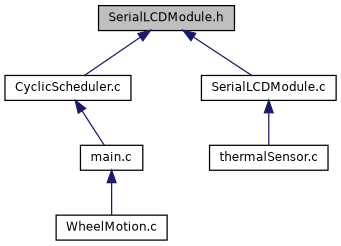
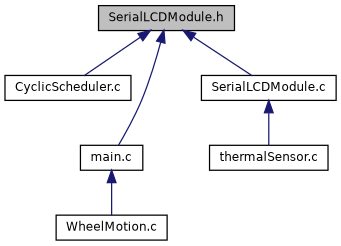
edge "main.c" -> "CyclicScheduler.c": now "main.c" -> "SerialLCDModule.h"
